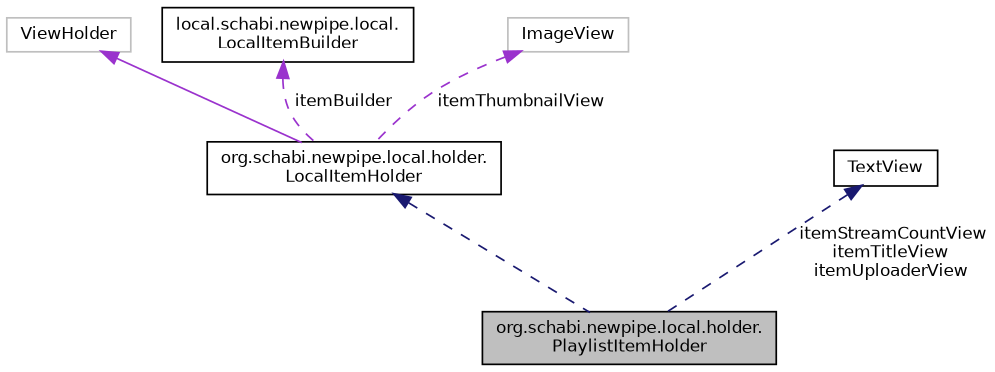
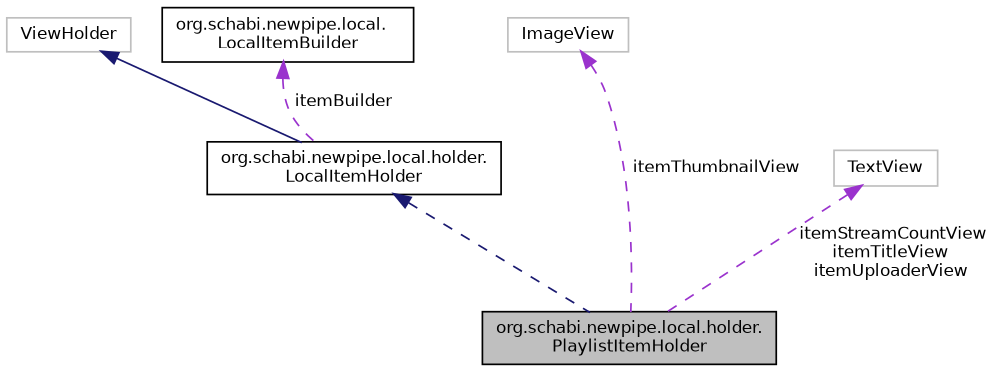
node "local.schabi.newpipe.local. LocalItemBuilder": label "local.schabi.newpipe.local. LocalItemBuilder" -> "org.schabi.newpipe.local. LocalItemBuilder"
edge "org.schabi.newpipe.local.holder. LocalItemHolder" -> "ImageView": now "org.schabi.newpipe.local.holder. PlaylistItemHolder" -> "ImageView"
edge "org.schabi.newpipe.local.holder. LocalItemHolder" -> "ViewHolder": color darkorchid3 -> midnightblue
node "TextView": color black -> grey75
edge "org.schabi.newpipe.local.holder. PlaylistItemHolder" -> "TextView": color midnightblue -> darkorchid3
